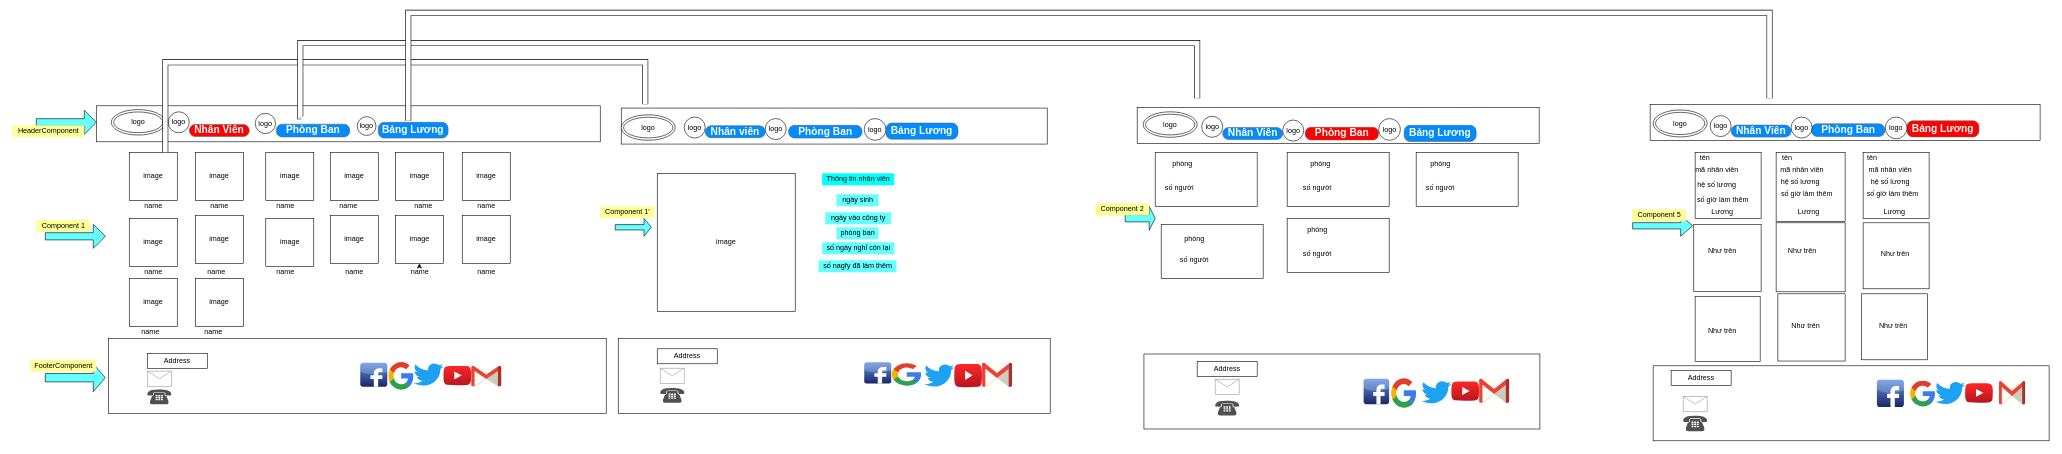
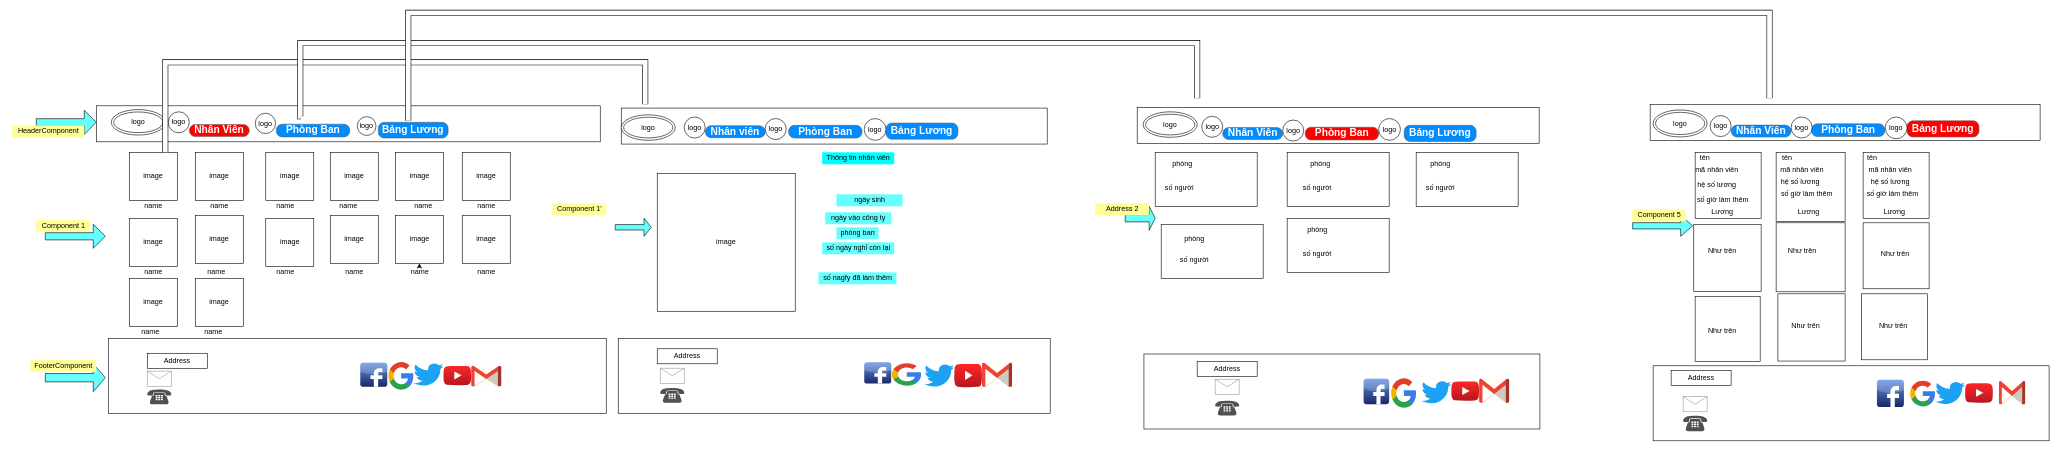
node "Thông tin nhân viên": moved (858, 179) -> (858, 158)
node "ngày sinh": size 42x12 -> 66x12
node "Component 2": label "Component 2" -> "Address 2"
node "Component 1'": moved (627, 212) -> (579, 209)
node "số nagfy đã làm thêm": moved (858, 266) -> (858, 278)
